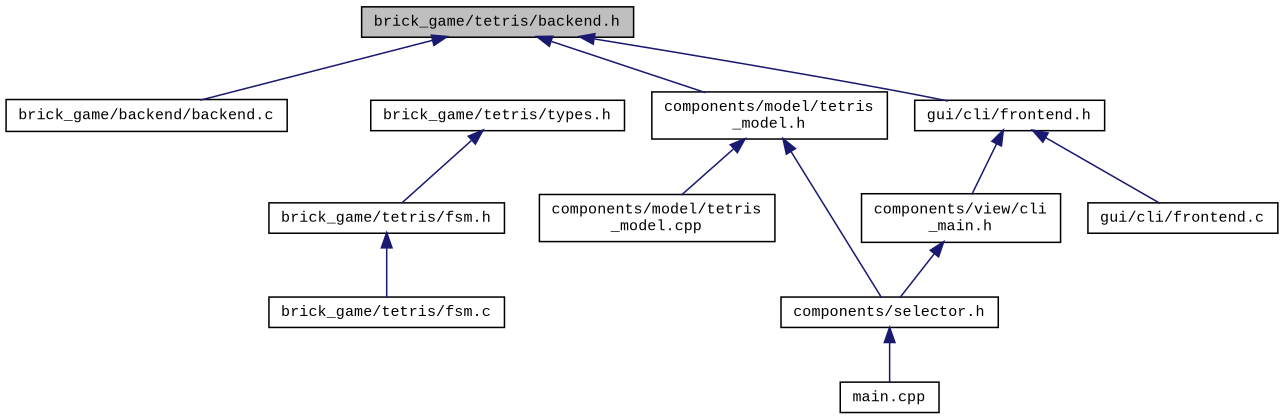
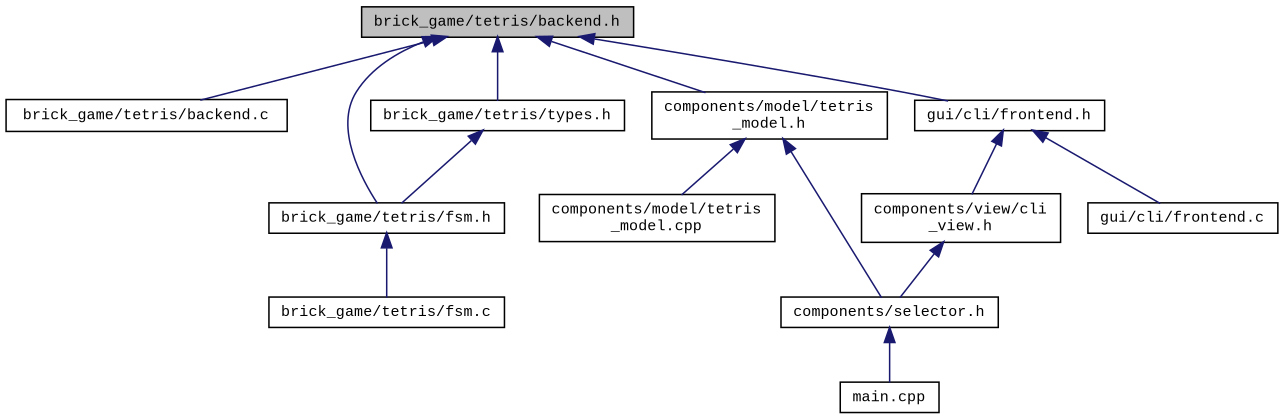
edge "brick_game/tetris/types.h" -> "brick_game/tetris/backend.h": added
edge "brick_game/tetris/fsm.h" -> "brick_game/tetris/backend.h": added
node "brick_game/backend/backend.c": label "brick_game/backend/backend.c" -> "brick_game/tetris/backend.c"
node "components/view/cli _main.h": label "components/view/cli _main.h" -> "components/view/cli _view.h"
